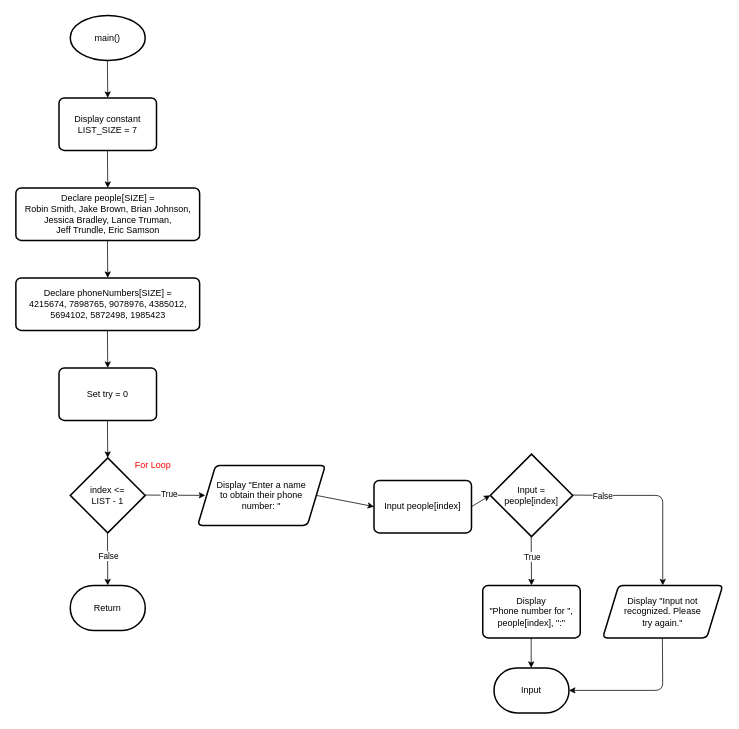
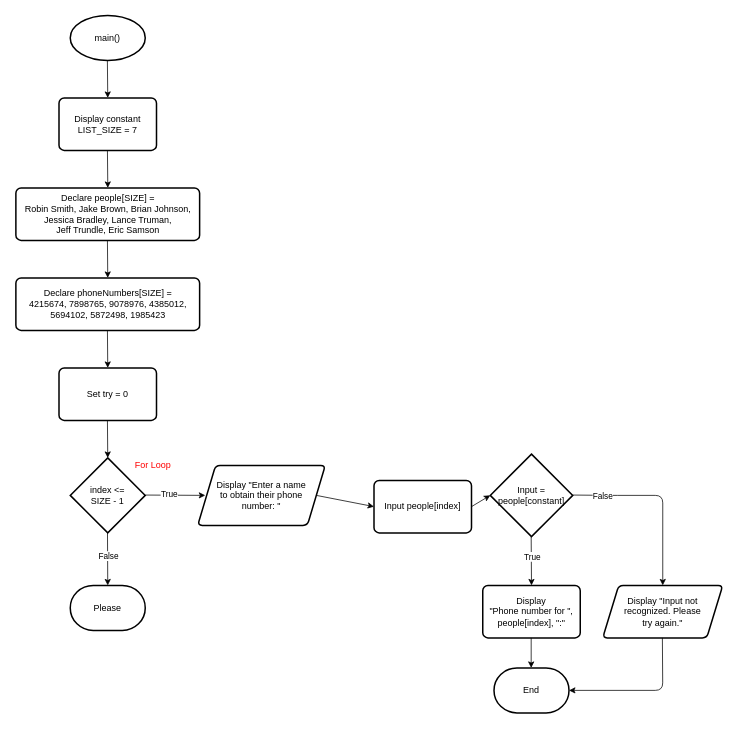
node "index <= LIST - 1": label "index <= LIST - 1" -> "index <= SIZE - 1"
node "Input = people[index]": label "Input = people[index]" -> "Input = people[constant]"
node "Return": label "Return" -> "Please"
node "Input": label "Input" -> "End"
